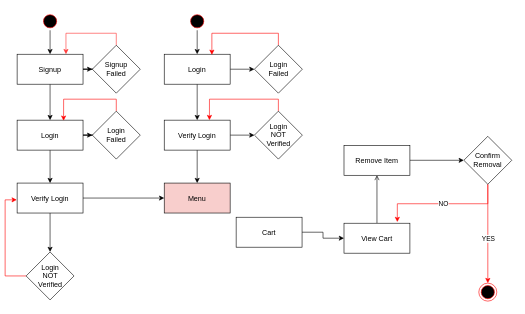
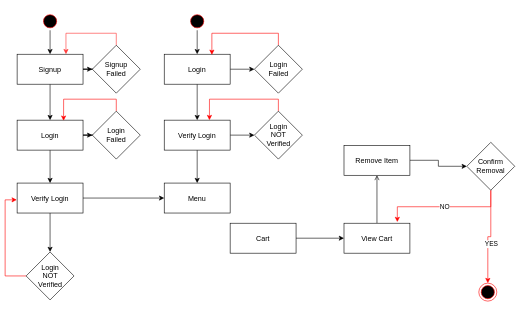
node "Confirm Removal": moved (488, 161) -> (491, 167)
node "Menu": fillcolor #f8cecc -> #ffffff
node "Cart": moved (269, 233) -> (263, 239)
